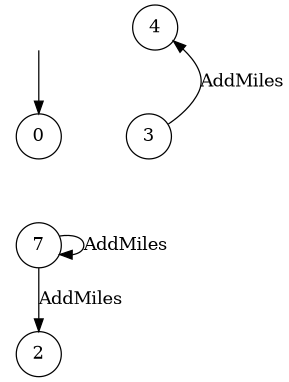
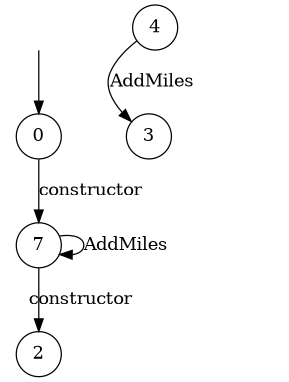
edge "3" -> "4": reversed
edge "0" -> "7": added, label "constructor"
edge "7" -> "2": label "AddMiles" -> "constructor"
